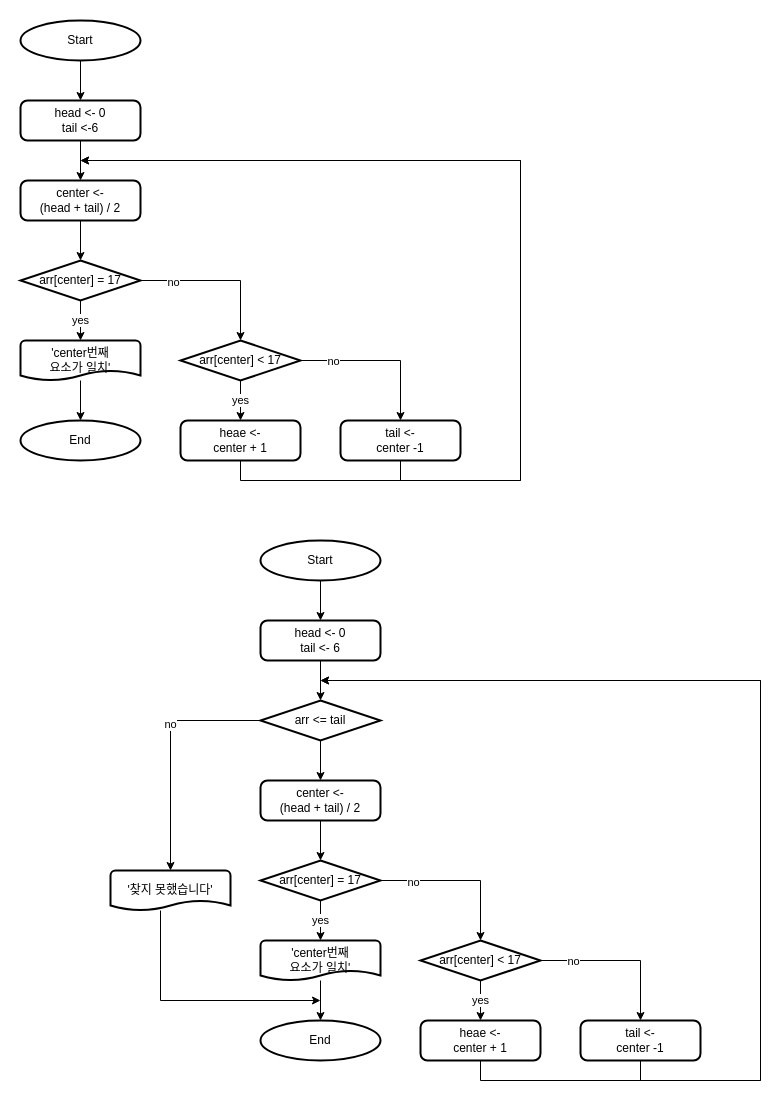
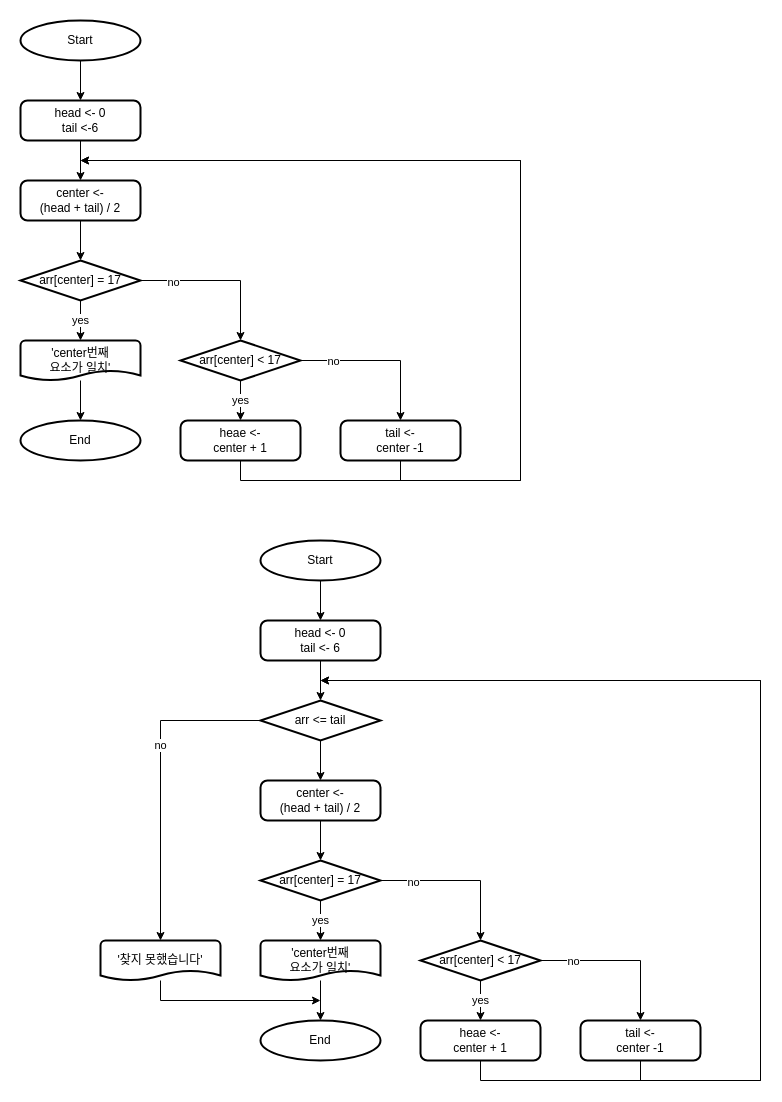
node "'찾지 못했습니다'": moved (171, 891) -> (161, 961)
